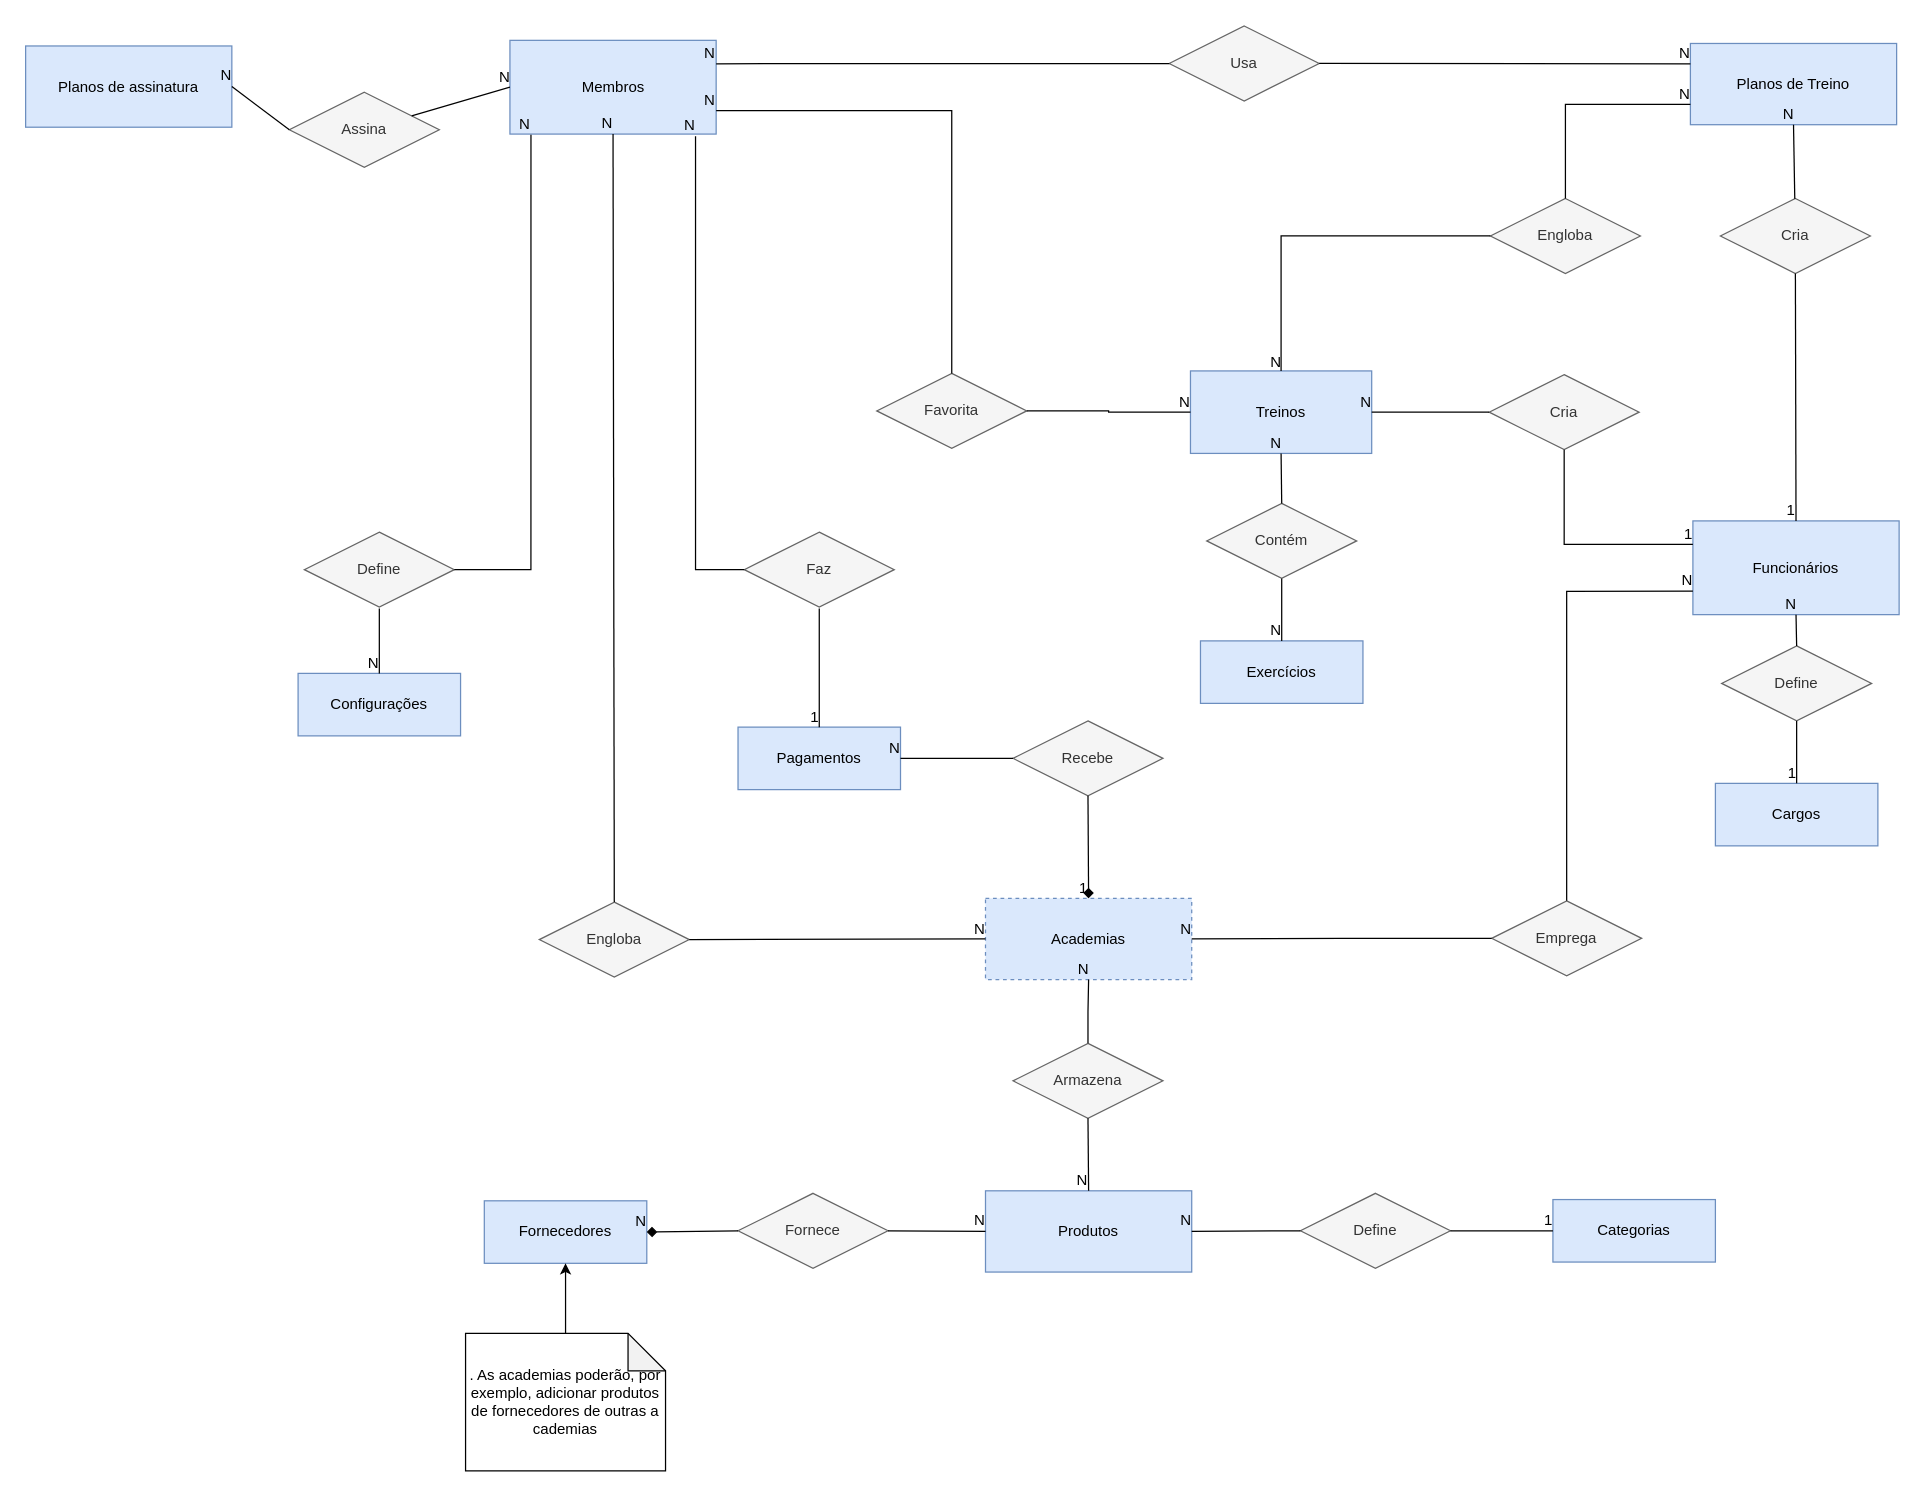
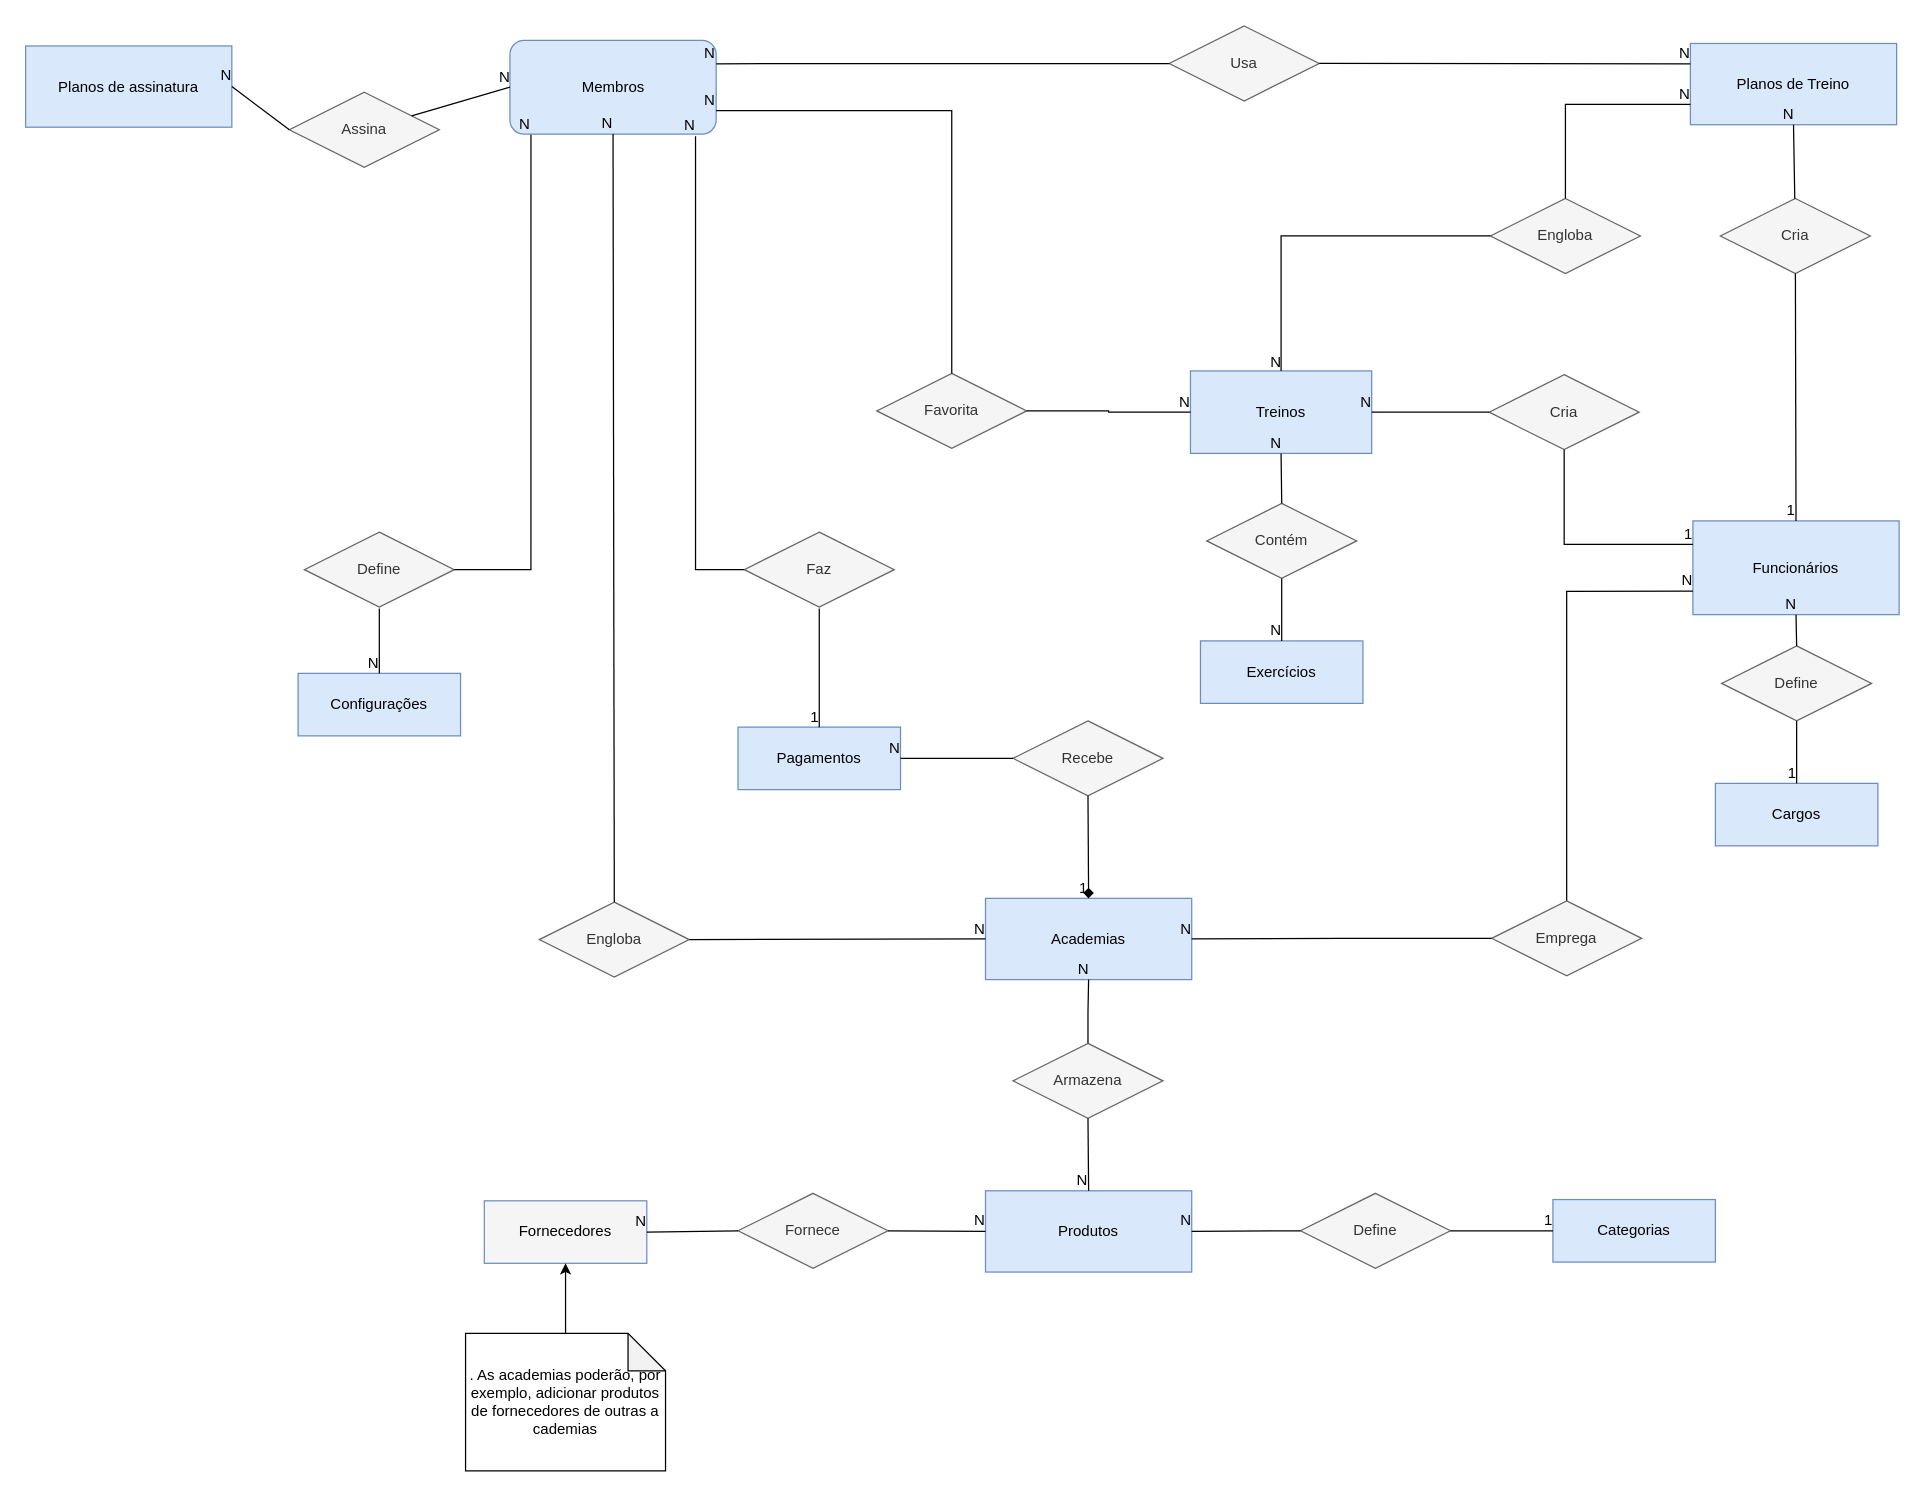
node "Membros": shape rectangle -> rounded rectangle
node "Academias": style dashed -> solid
node "Fornecedores": fillcolor #dae8fc -> #f5f5f5
edge "Fornece" -> "Fornecedores": arrowhead diamond -> none
